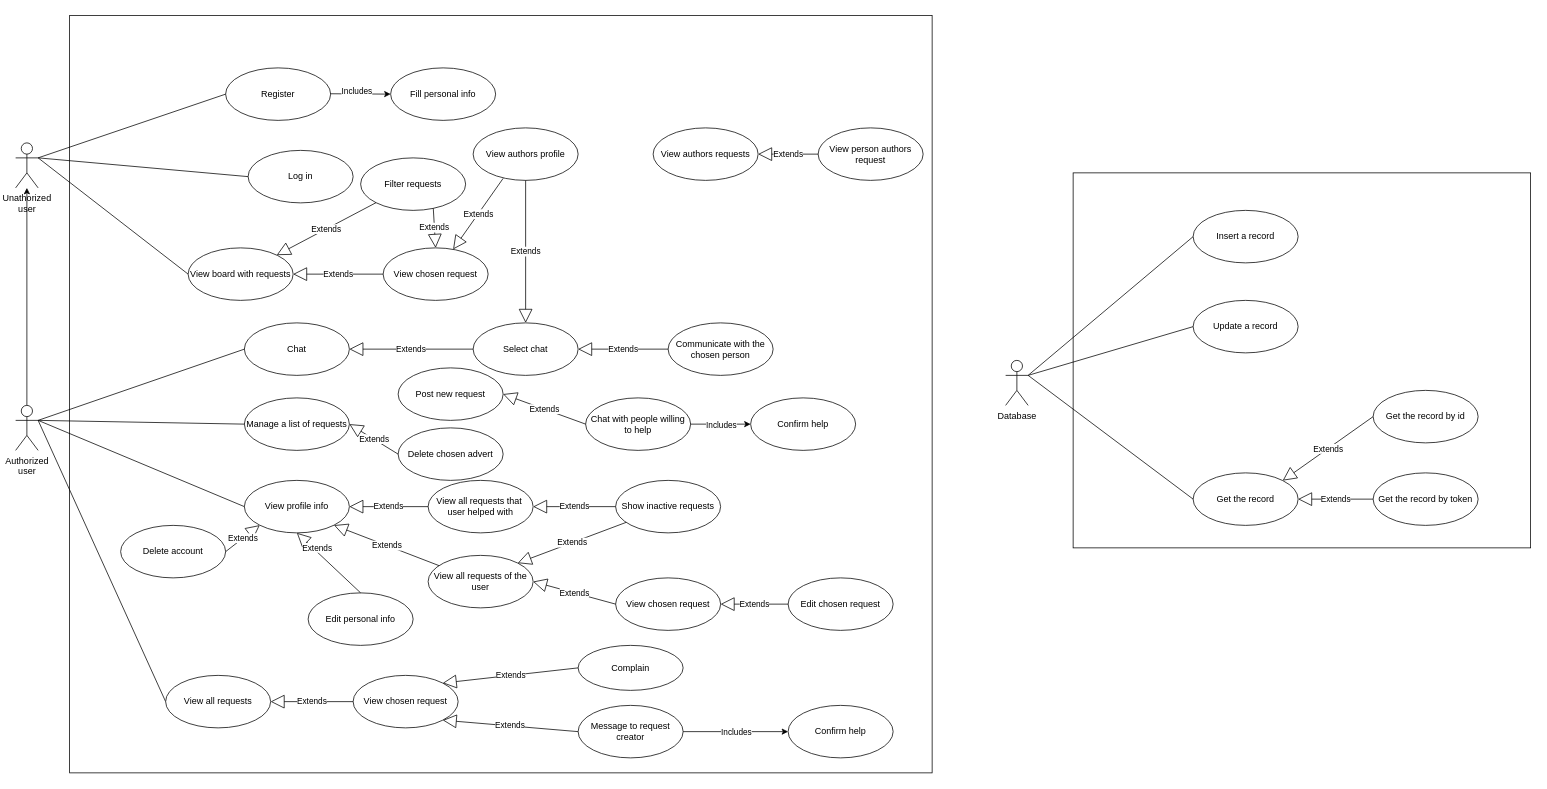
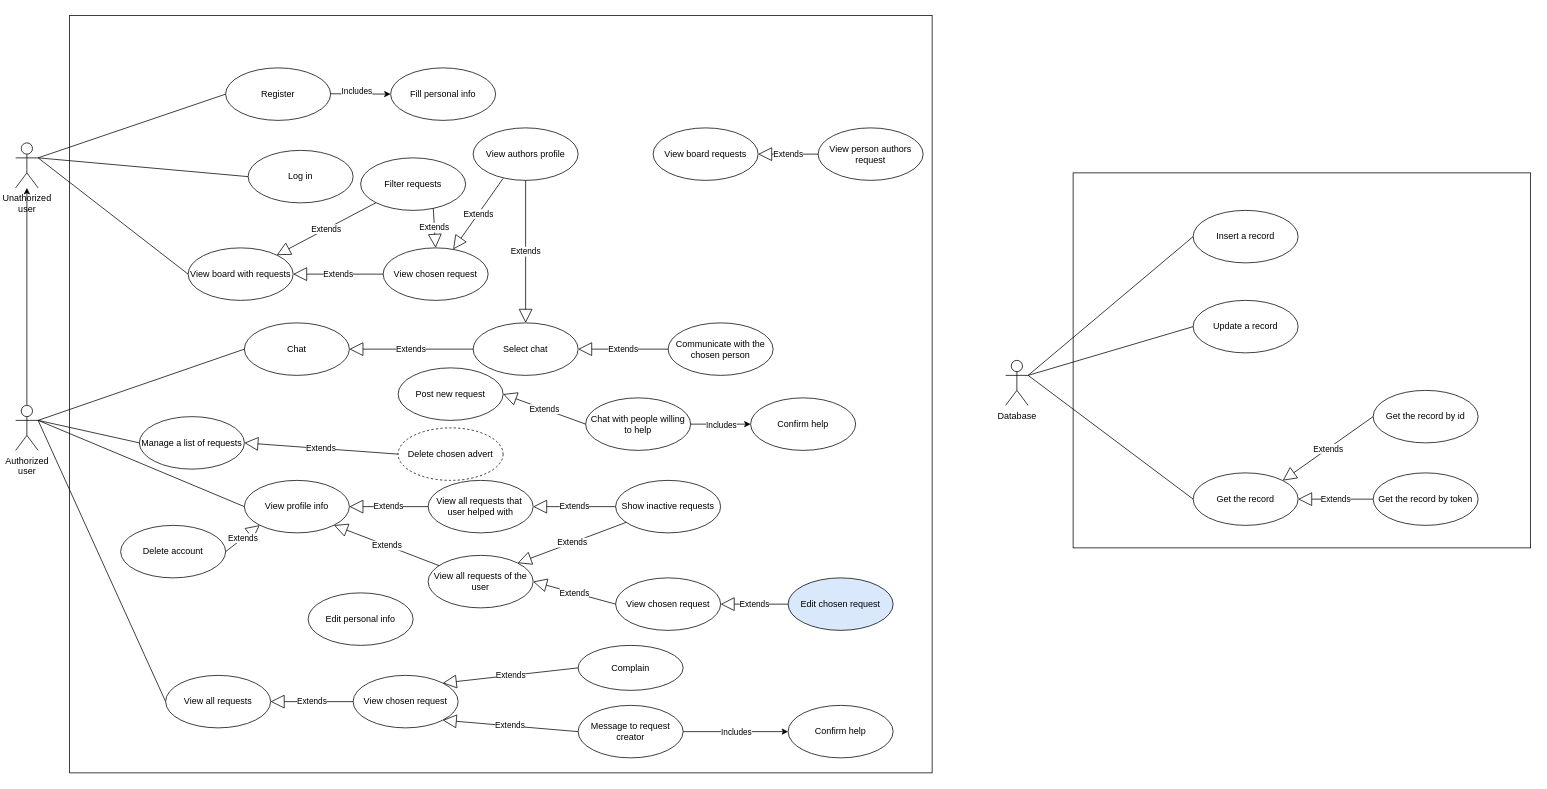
node "View authors requests": label "View authors requests" -> "View board requests"
node "Manage a list of requests": moved (297, 424) -> (192, 443)
node "Delete chosen advert": style solid -> dashed
edge "Edit personal info" -> "View profile info": removed, label "Extends"
node "Edit chosen request": fillcolor #ffffff -> #dae8fc
